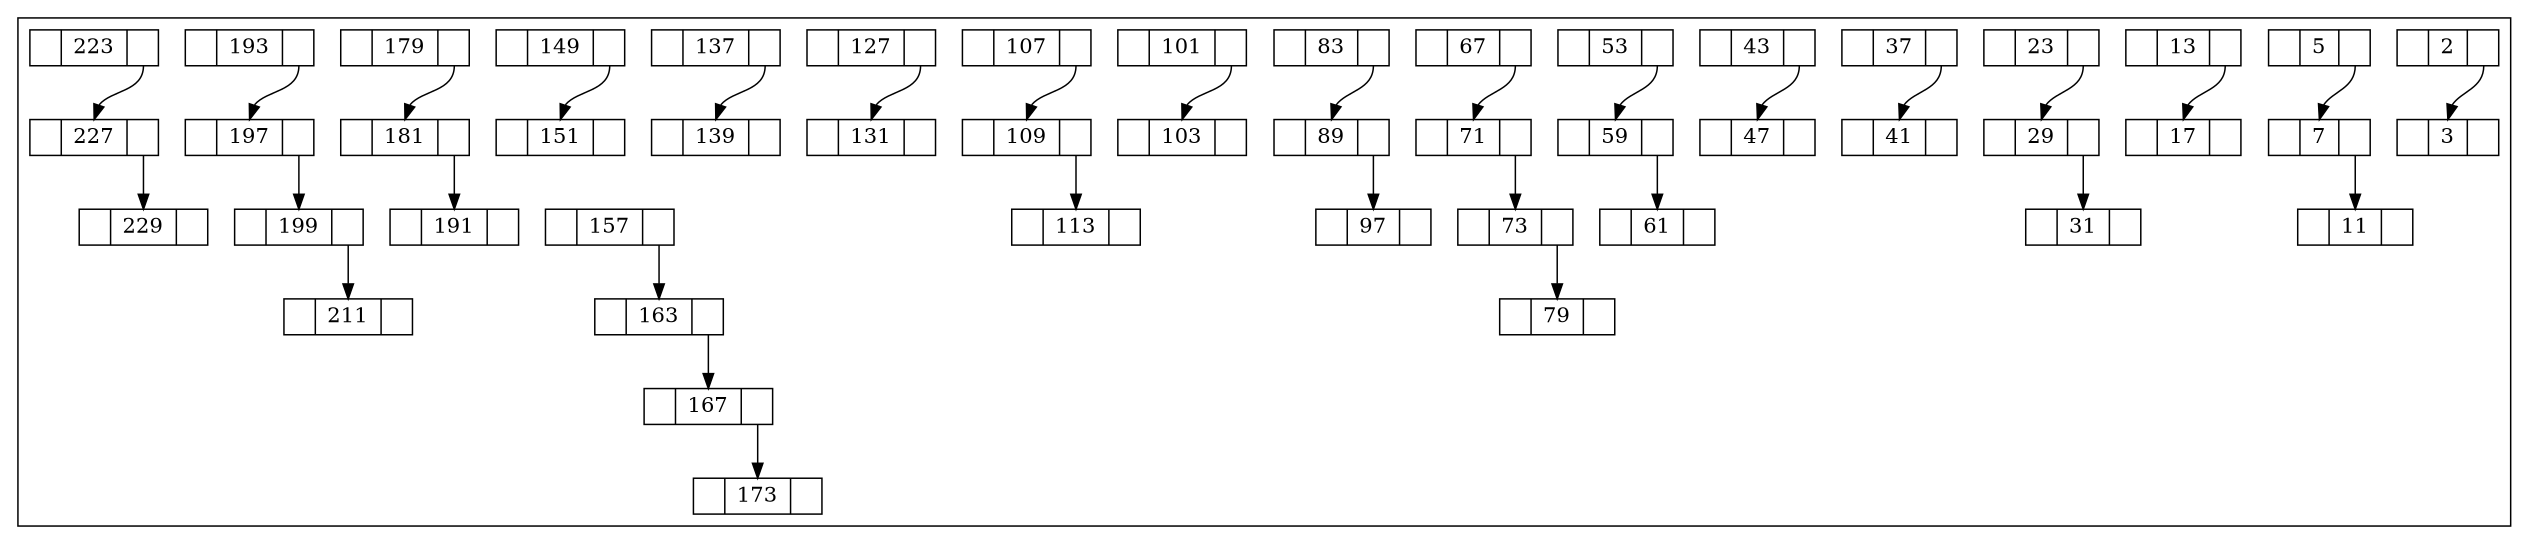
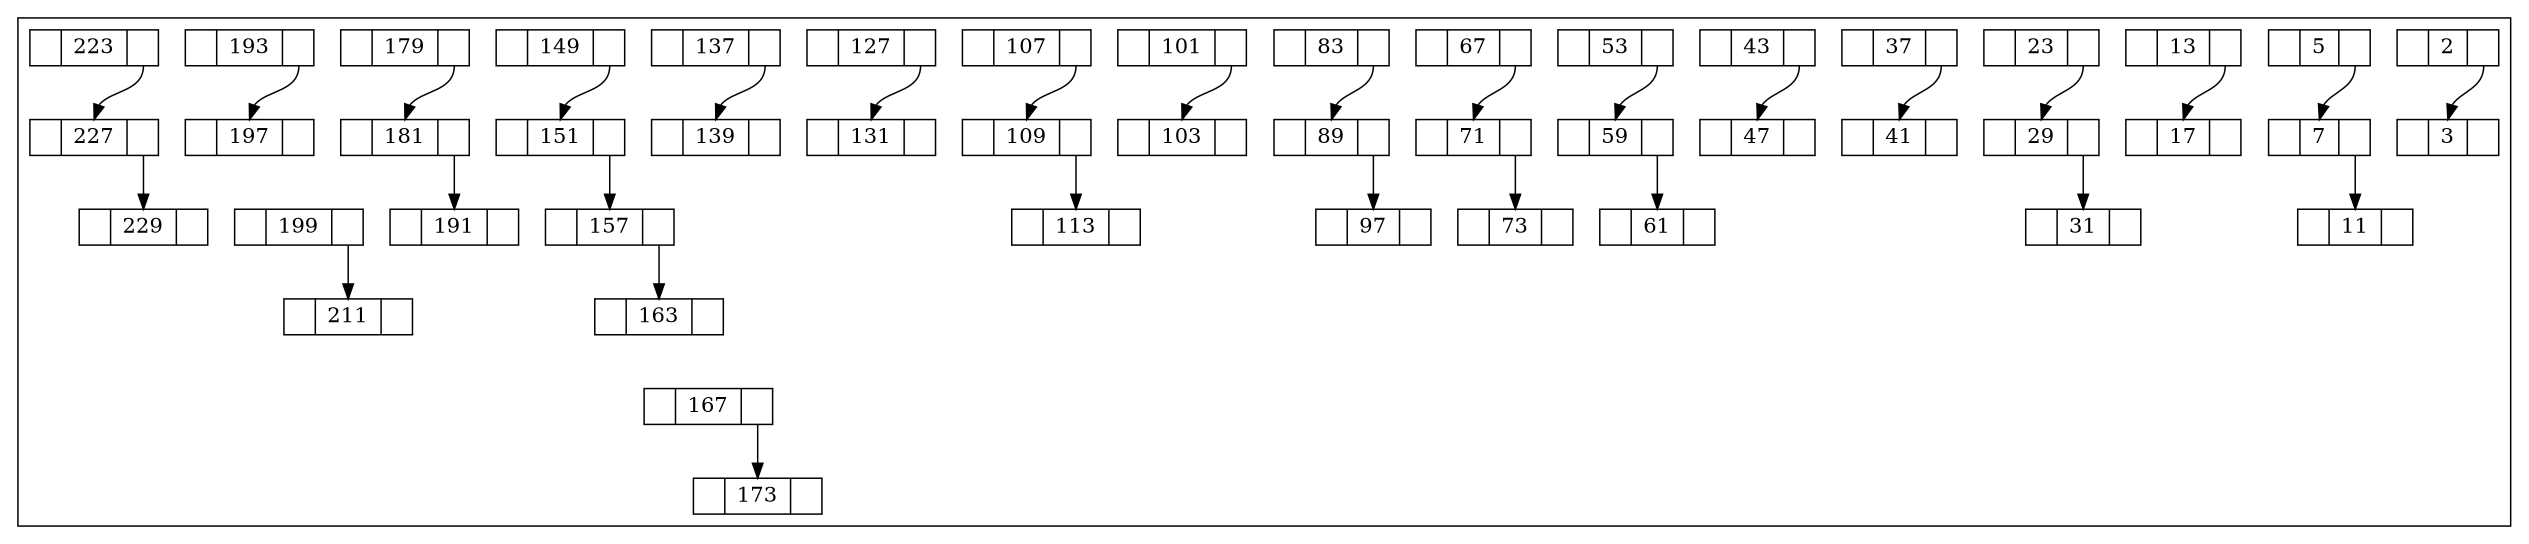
edge "197" -> "199": removed
edge "151" -> "157": added
node "79": removed
edge "163" -> "167": removed
